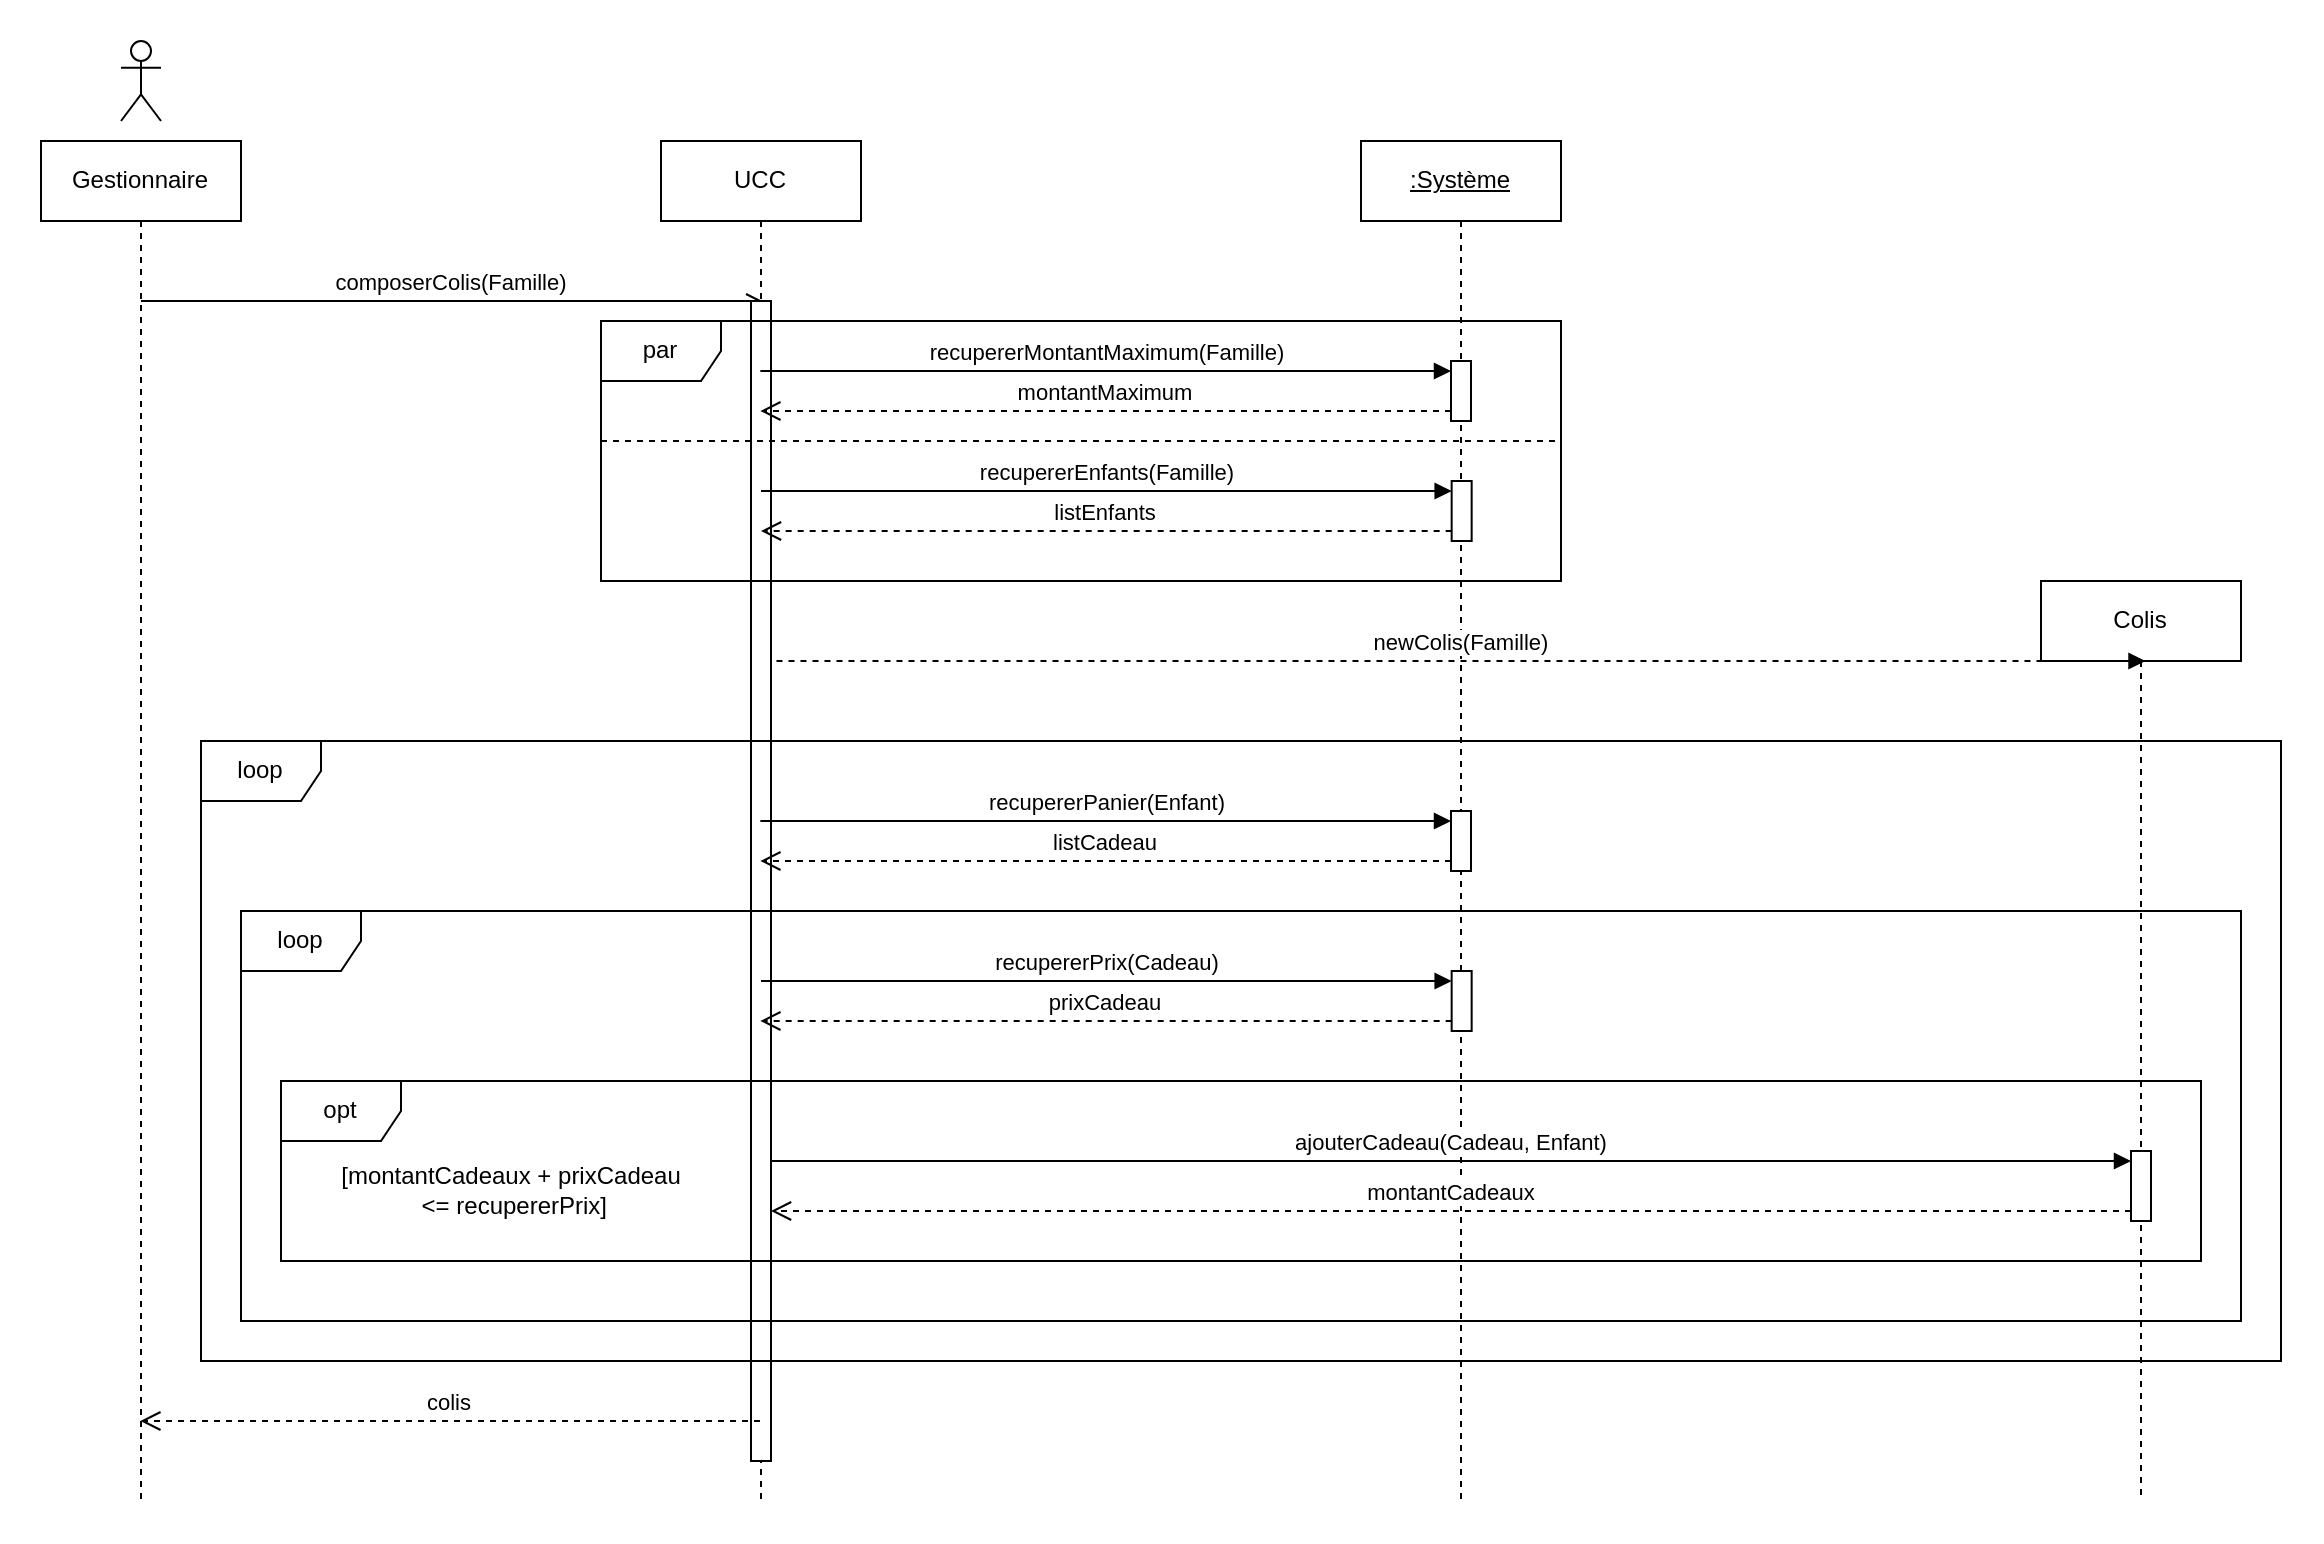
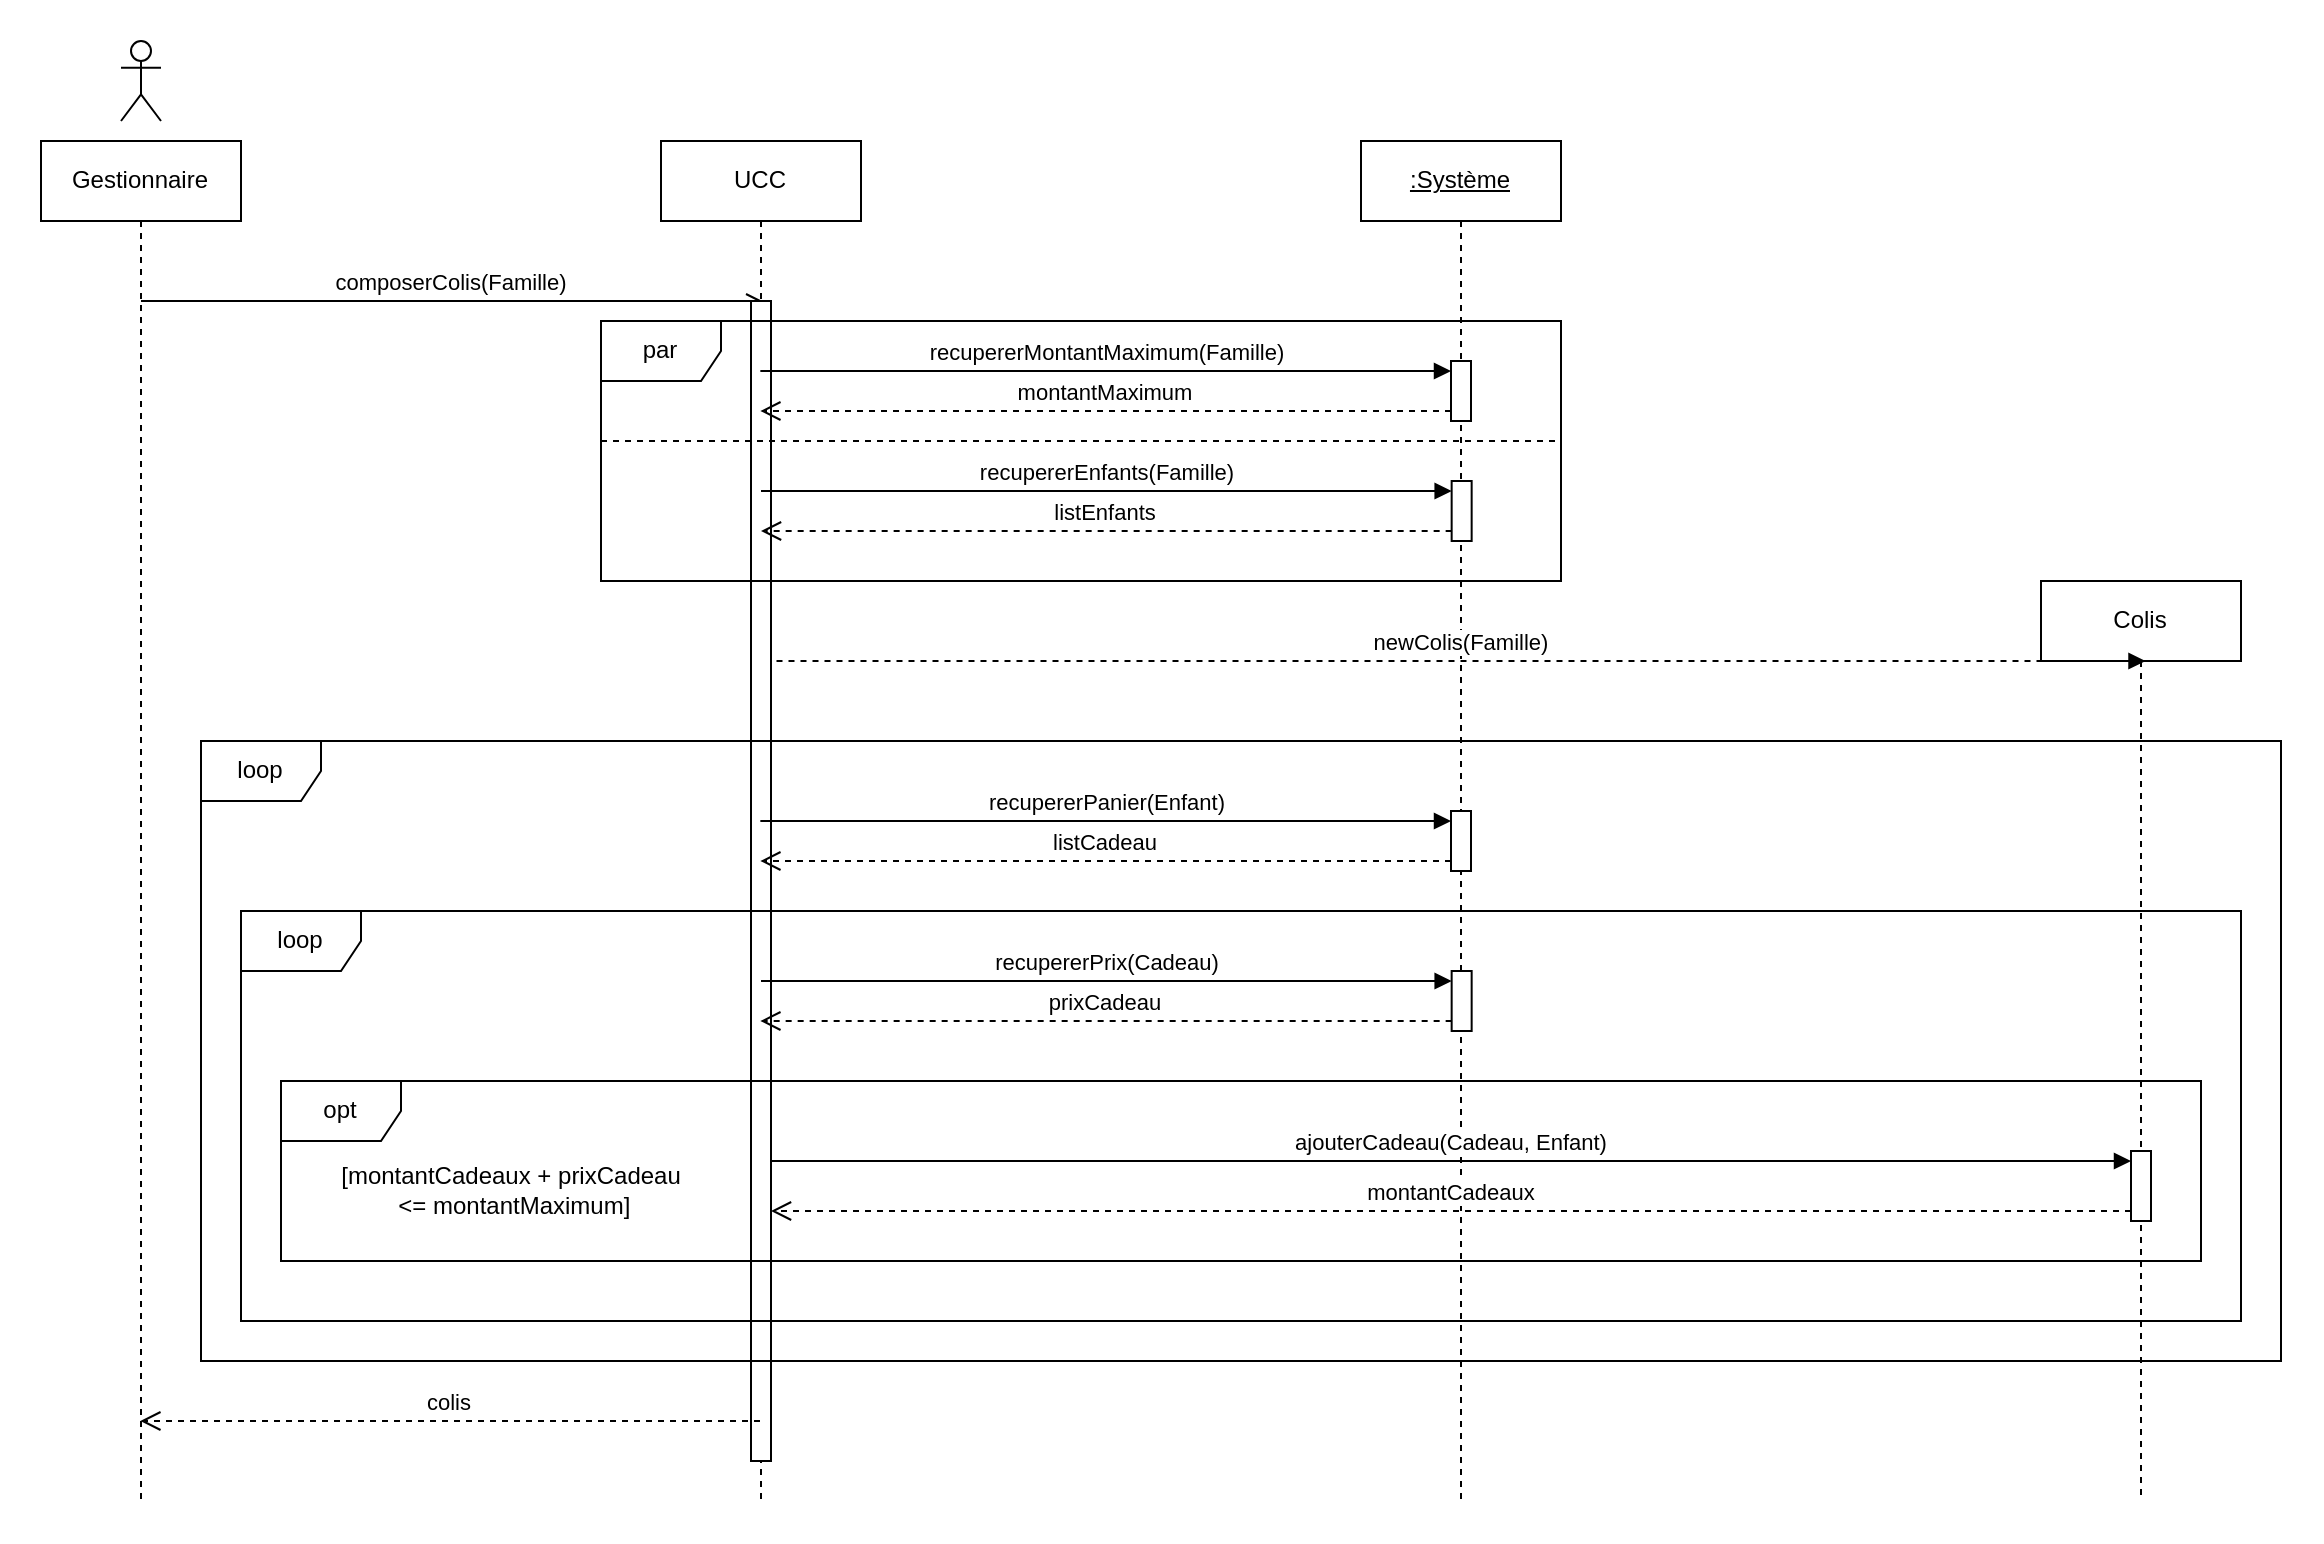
node "[montantCadeaux + prixCadeau <= recupererPrix]": label "[montantCadeaux + prixCadeau <= recupererPrix]" -> "[montantCadeaux + prixCadeau <= montantMaximum]"
